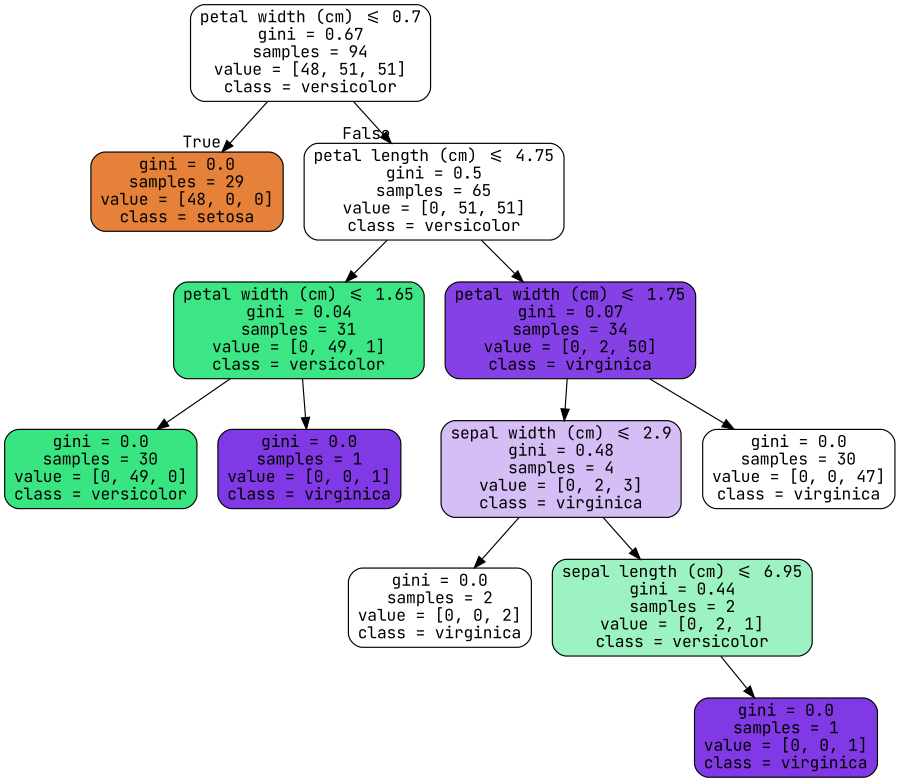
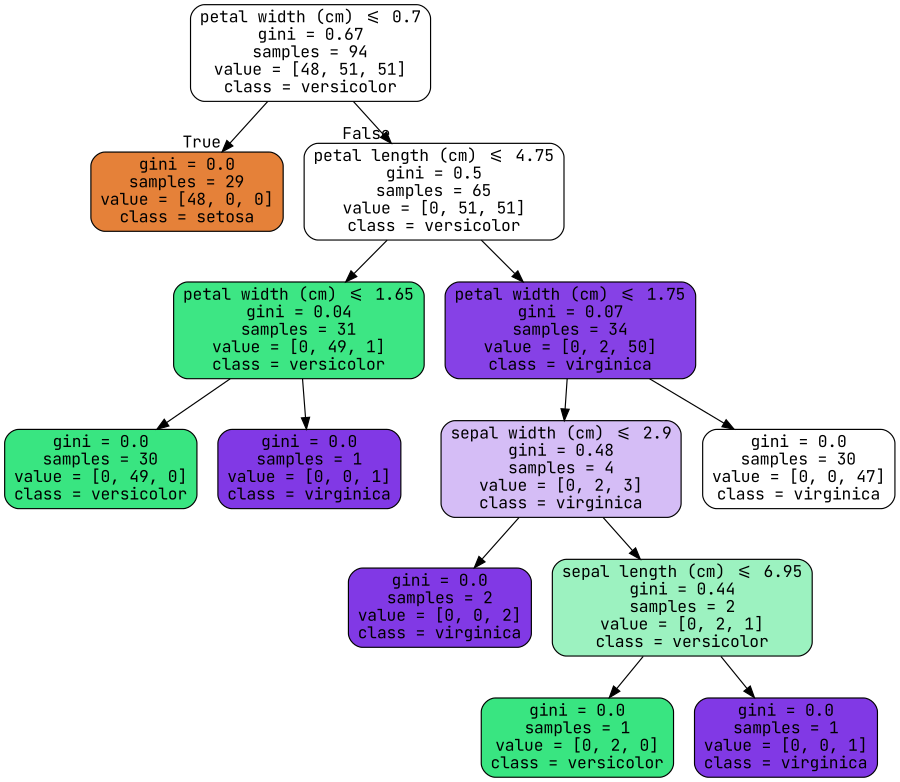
node "gini = 0.0 samples = 2 value = [0, 0, 2] class = virginica": fillcolor #ffffff -> #8139e5
node "gini = 0.0 samples = 1 value = [0, 2, 0] class = versicolor": added
